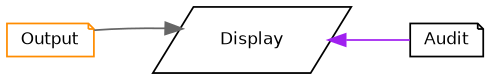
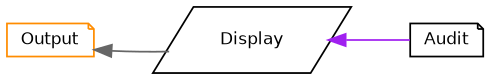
edge "Output" -> "Display": reversed
